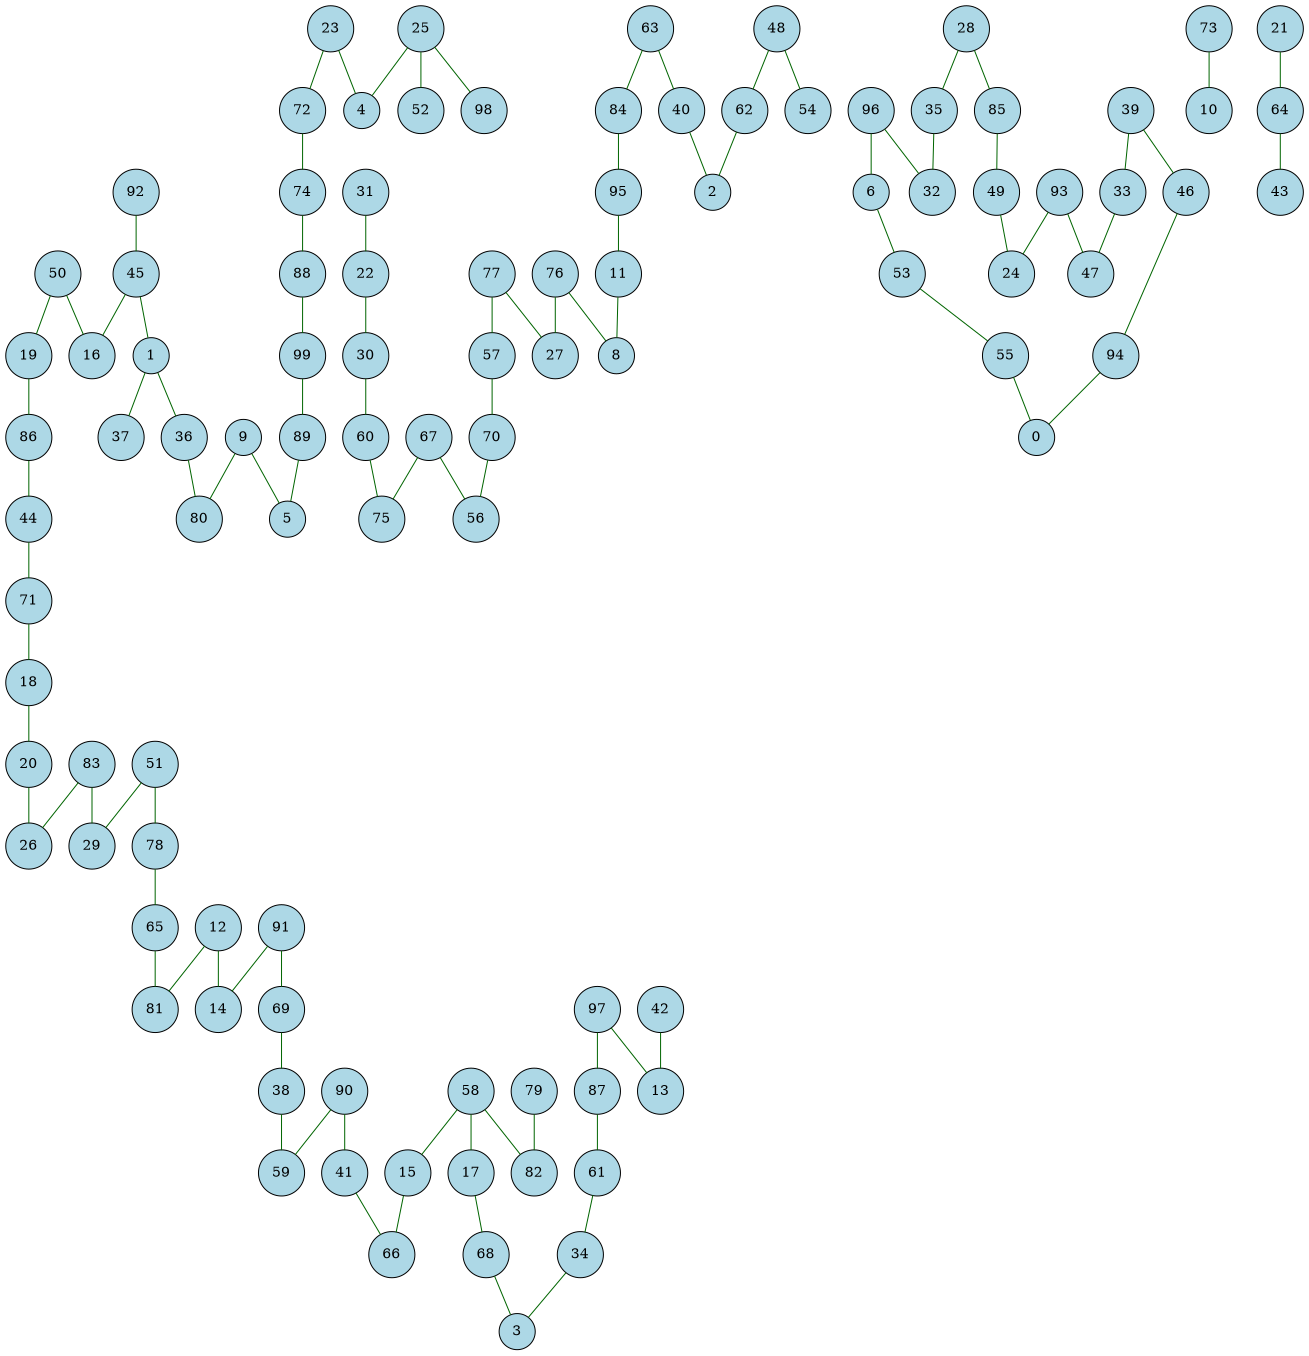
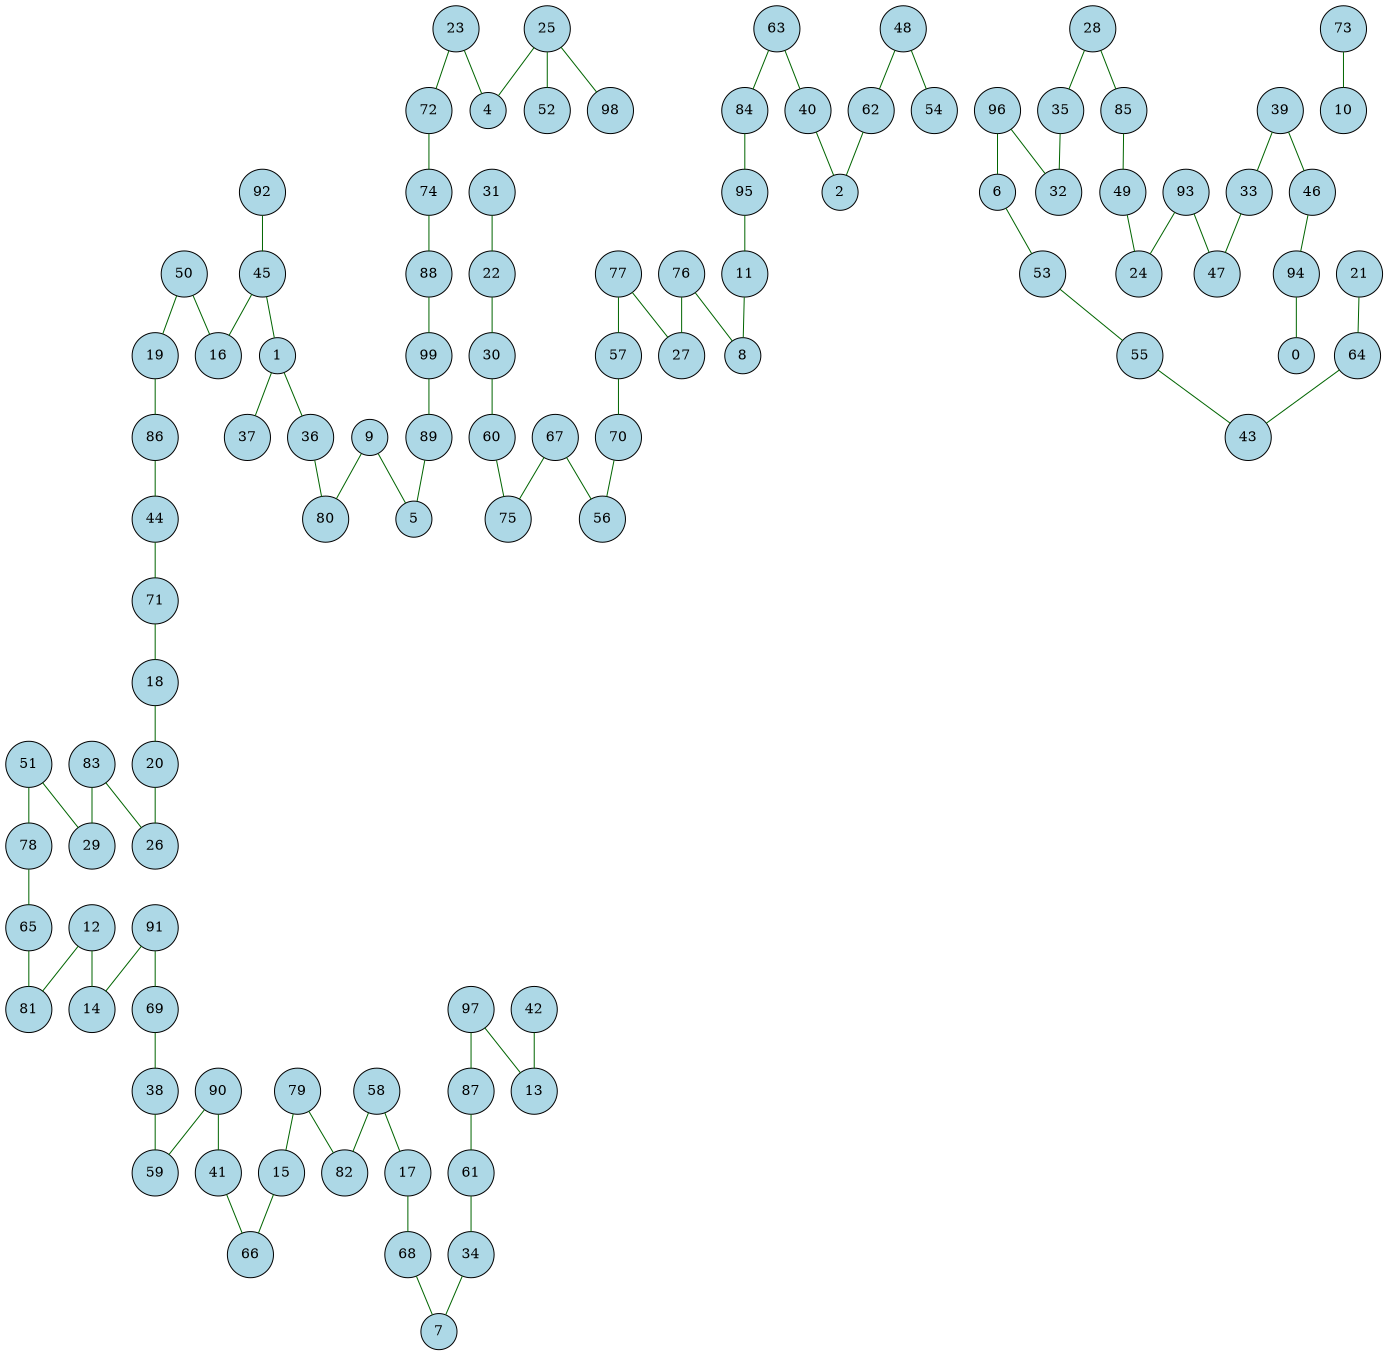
edge "55" -- "0": now "55" -- "43"
edge "58" -- "15": now "79" -- "15"
node "3": label "3" -> "7"
